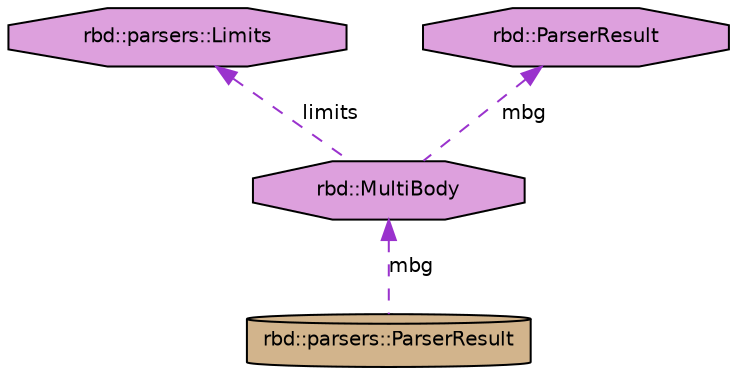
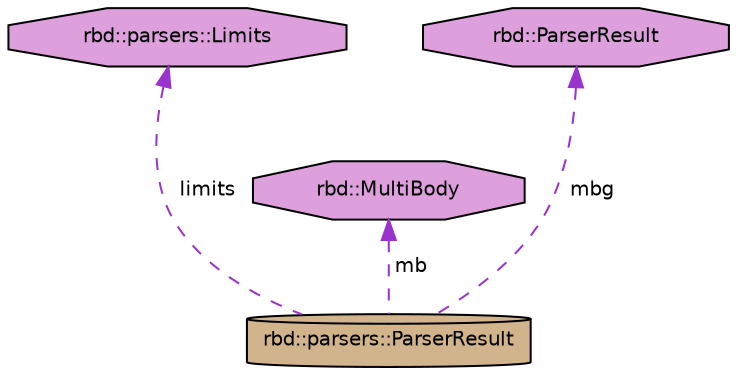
edge "rbd::MultiBody" -> "rbd::parsers::Limits": now "rbd::parsers::ParserResult" -> "rbd::parsers::Limits"
edge "rbd::MultiBody" -> "rbd::ParserResult": now "rbd::parsers::ParserResult" -> "rbd::ParserResult"
edge "rbd::parsers::ParserResult" -> "rbd::MultiBody": label " mbg" -> " mb"
